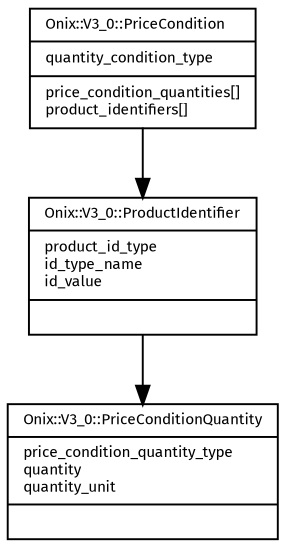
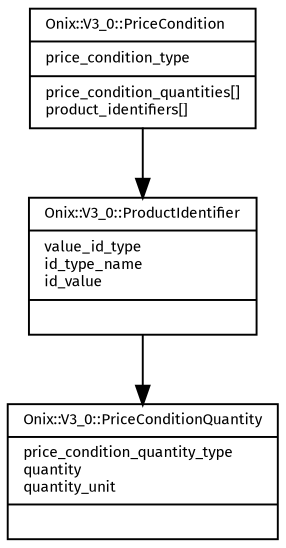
node "Onix::V3_0::PriceCondition": text "quantity_condition_type" -> "price_condition_type"
node "Onix::V3_0::ProductIdentifier": text "product_id_type" -> "value_id_type"
